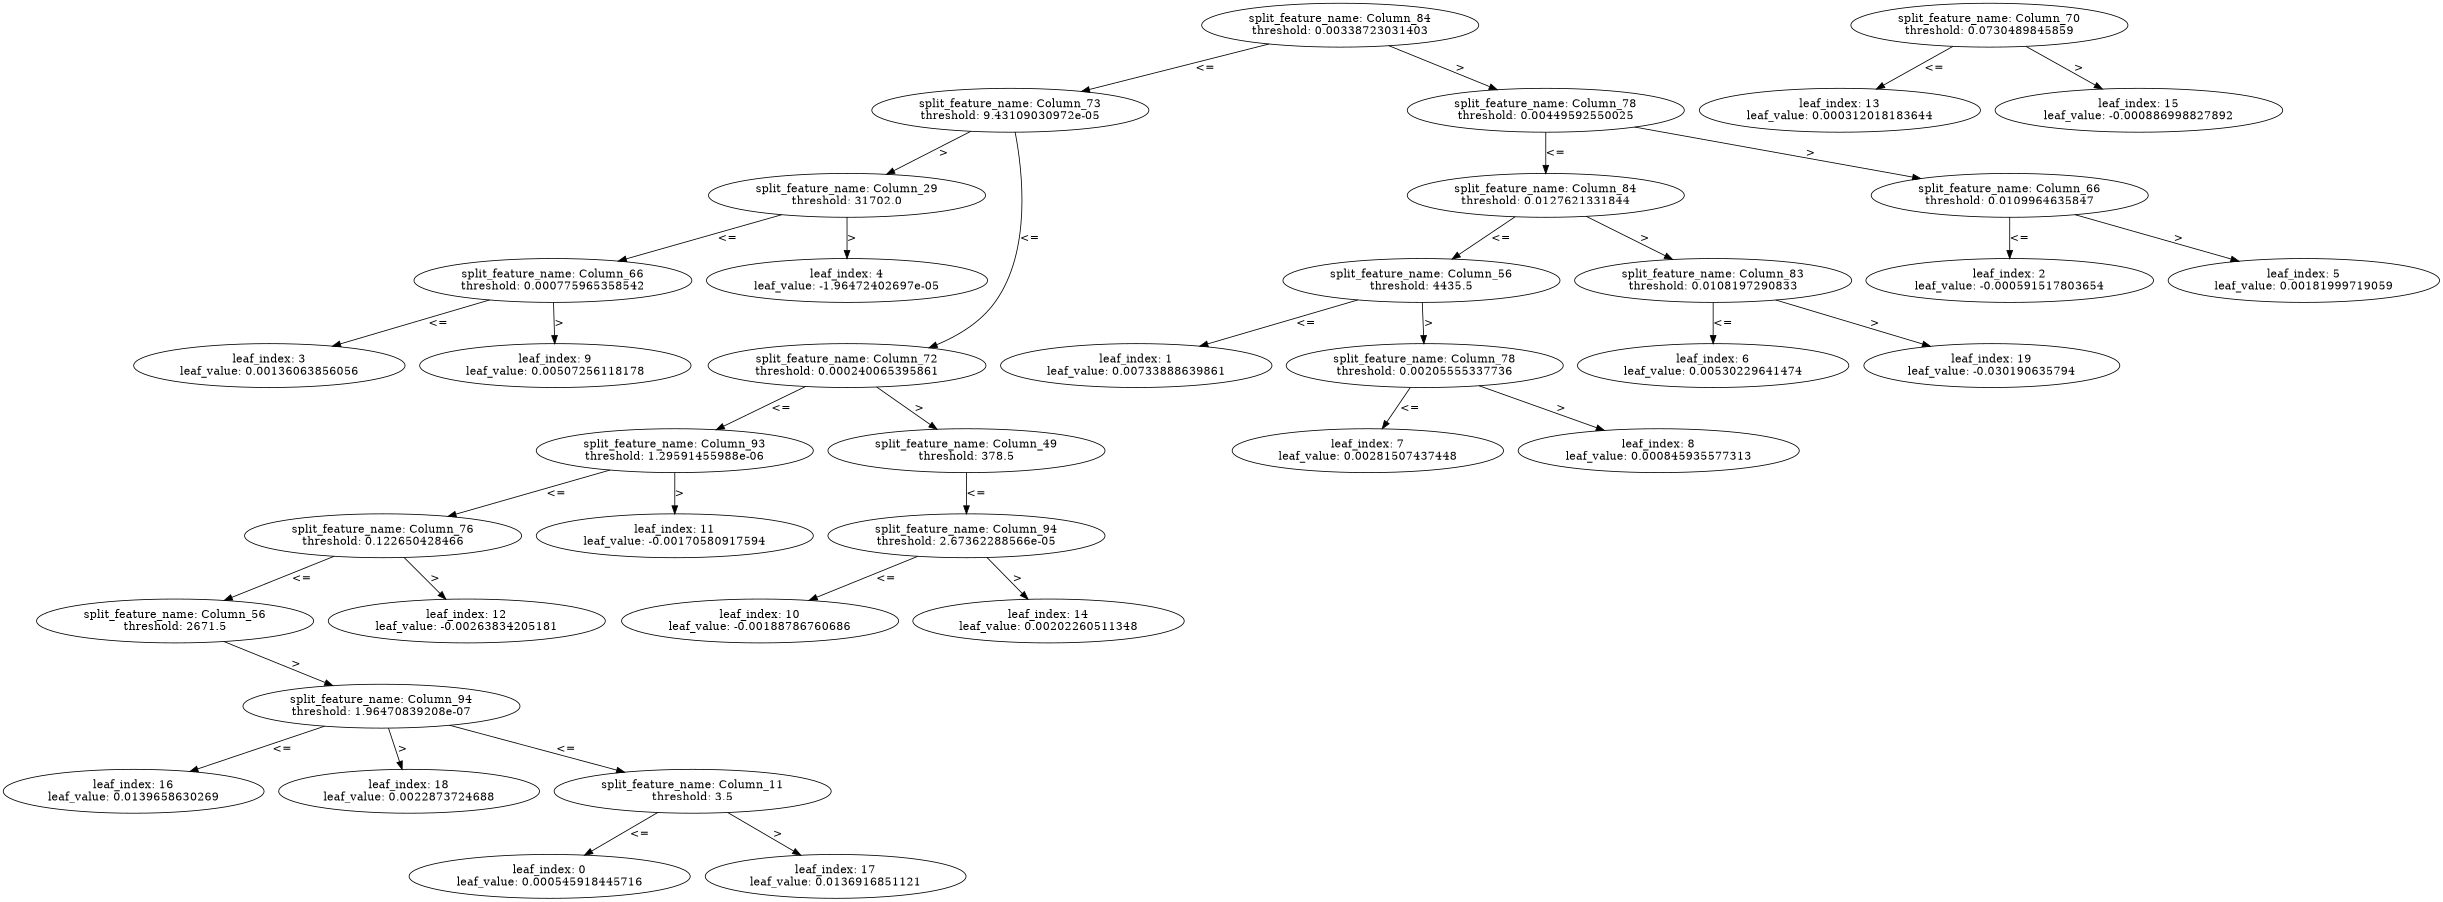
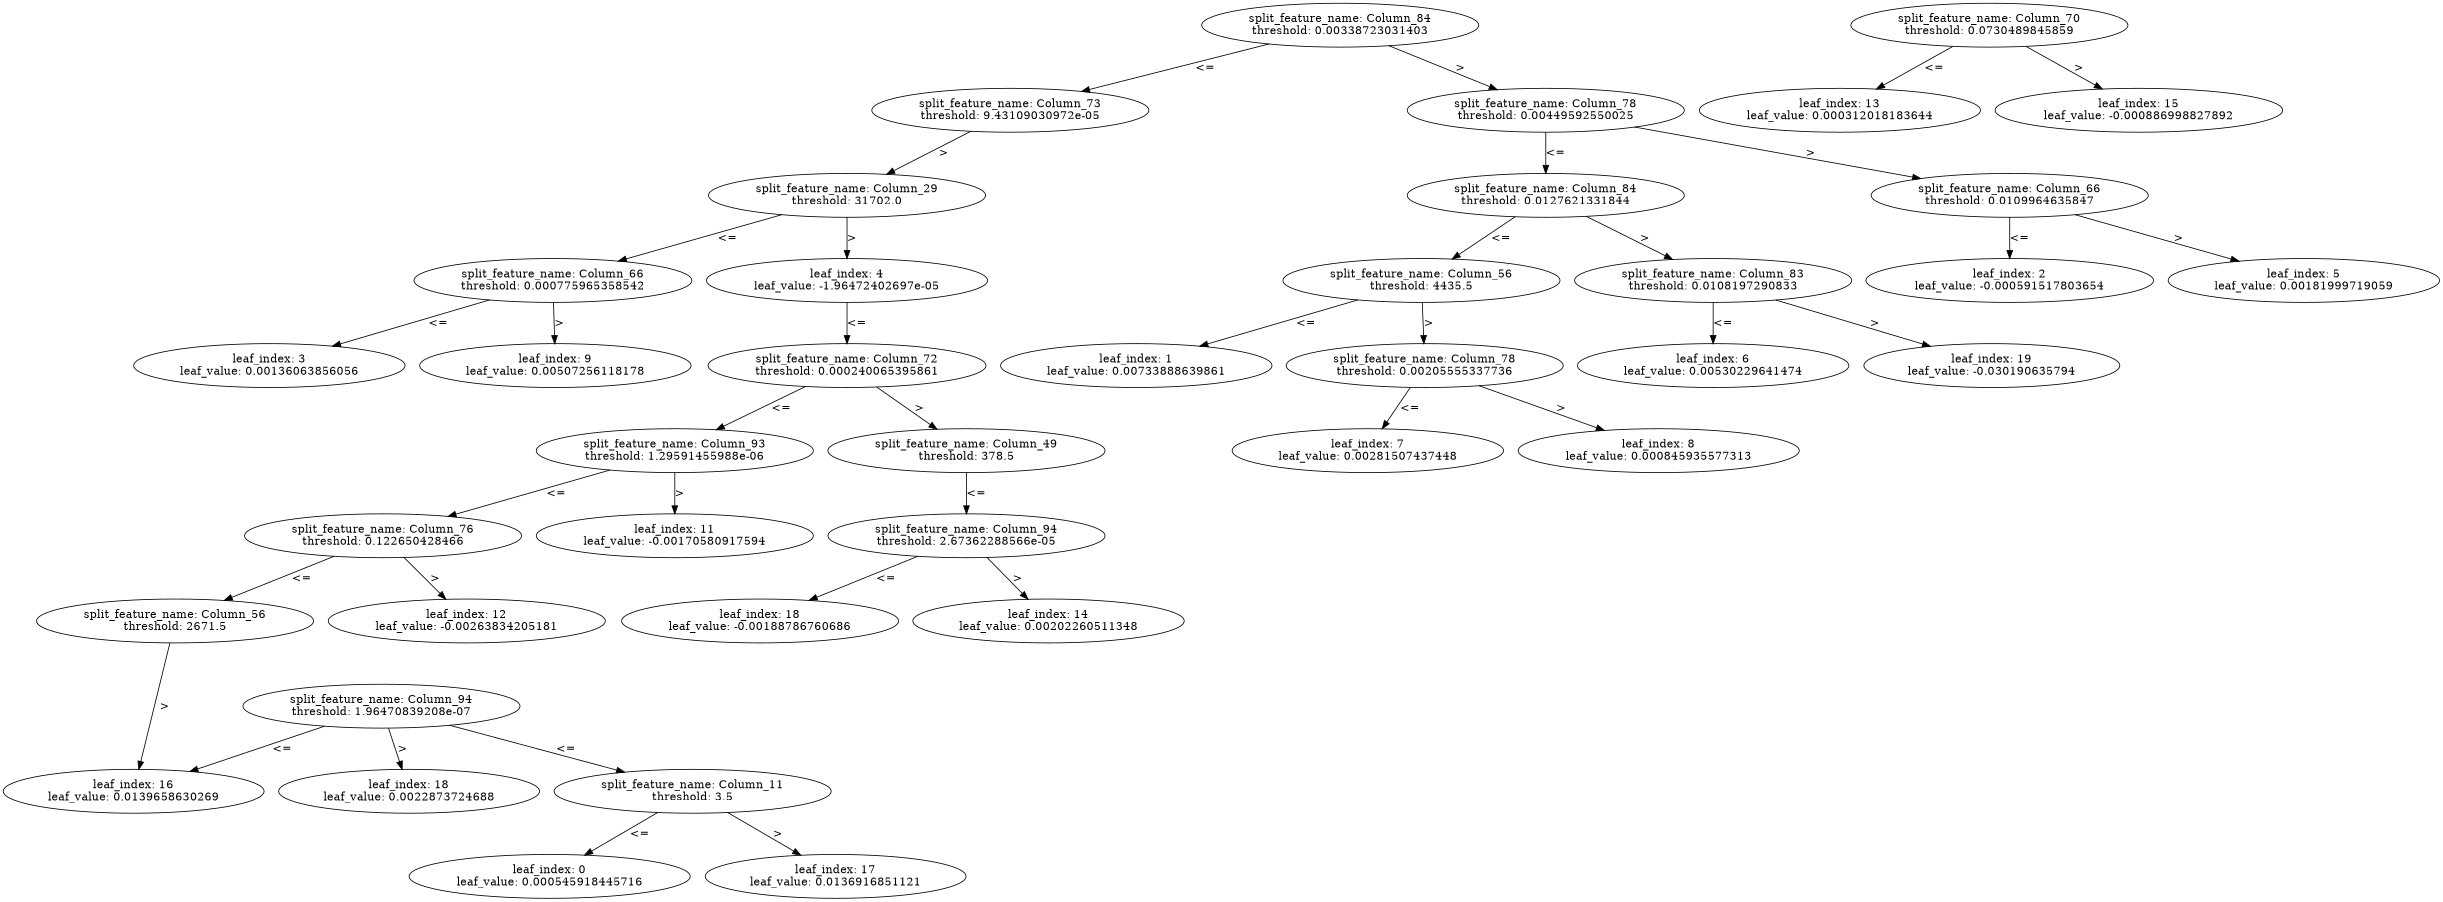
edge "split_feature_name: Column_73 threshold: 9.43109030972e-05" -> "split_feature_name: Column_72 threshold: 0.000240065395861": now "leaf_index: 4 leaf_value: -1.96472402697e-05" -> "split_feature_name: Column_72 threshold: 0.000240065395861"
node "leaf_index: 10 leaf_value: -0.00188786760686": label "leaf_index: 10 leaf_value: -0.00188786760686" -> "leaf_index: 18 leaf_value: -0.00188786760686"
edge "split_feature_name: Column_56 threshold: 2671.5" -> "split_feature_name: Column_94 threshold: 1.96470839208e-07": now "split_feature_name: Column_56 threshold: 2671.5" -> "leaf_index: 16 leaf_value: 0.0139658630269"
